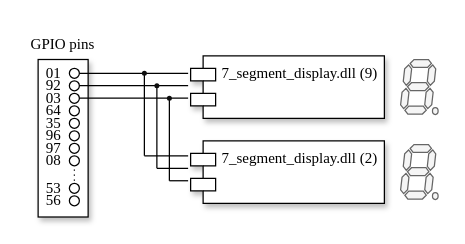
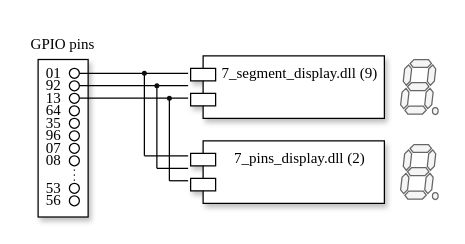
node "03": label "03" -> "13"
node "97": label "97" -> "07"
node "7_segment_display.dll (2)": label "7_segment_display.dll (2)" -> "7_pins_display.dll (2)"
